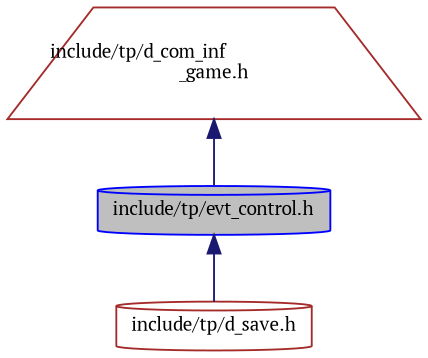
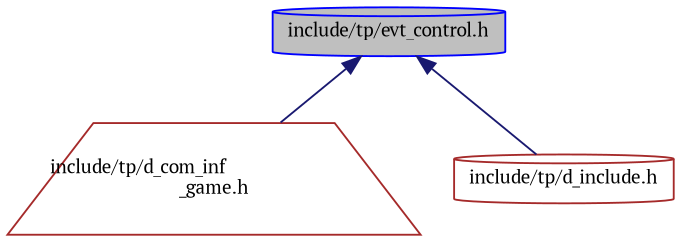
edge "include/tp/evt_control.h" -> "include/tp/d_com_inf _game.h": reversed
node "include/tp/d_save.h": label "include/tp/d_save.h" -> "include/tp/d_include.h"
